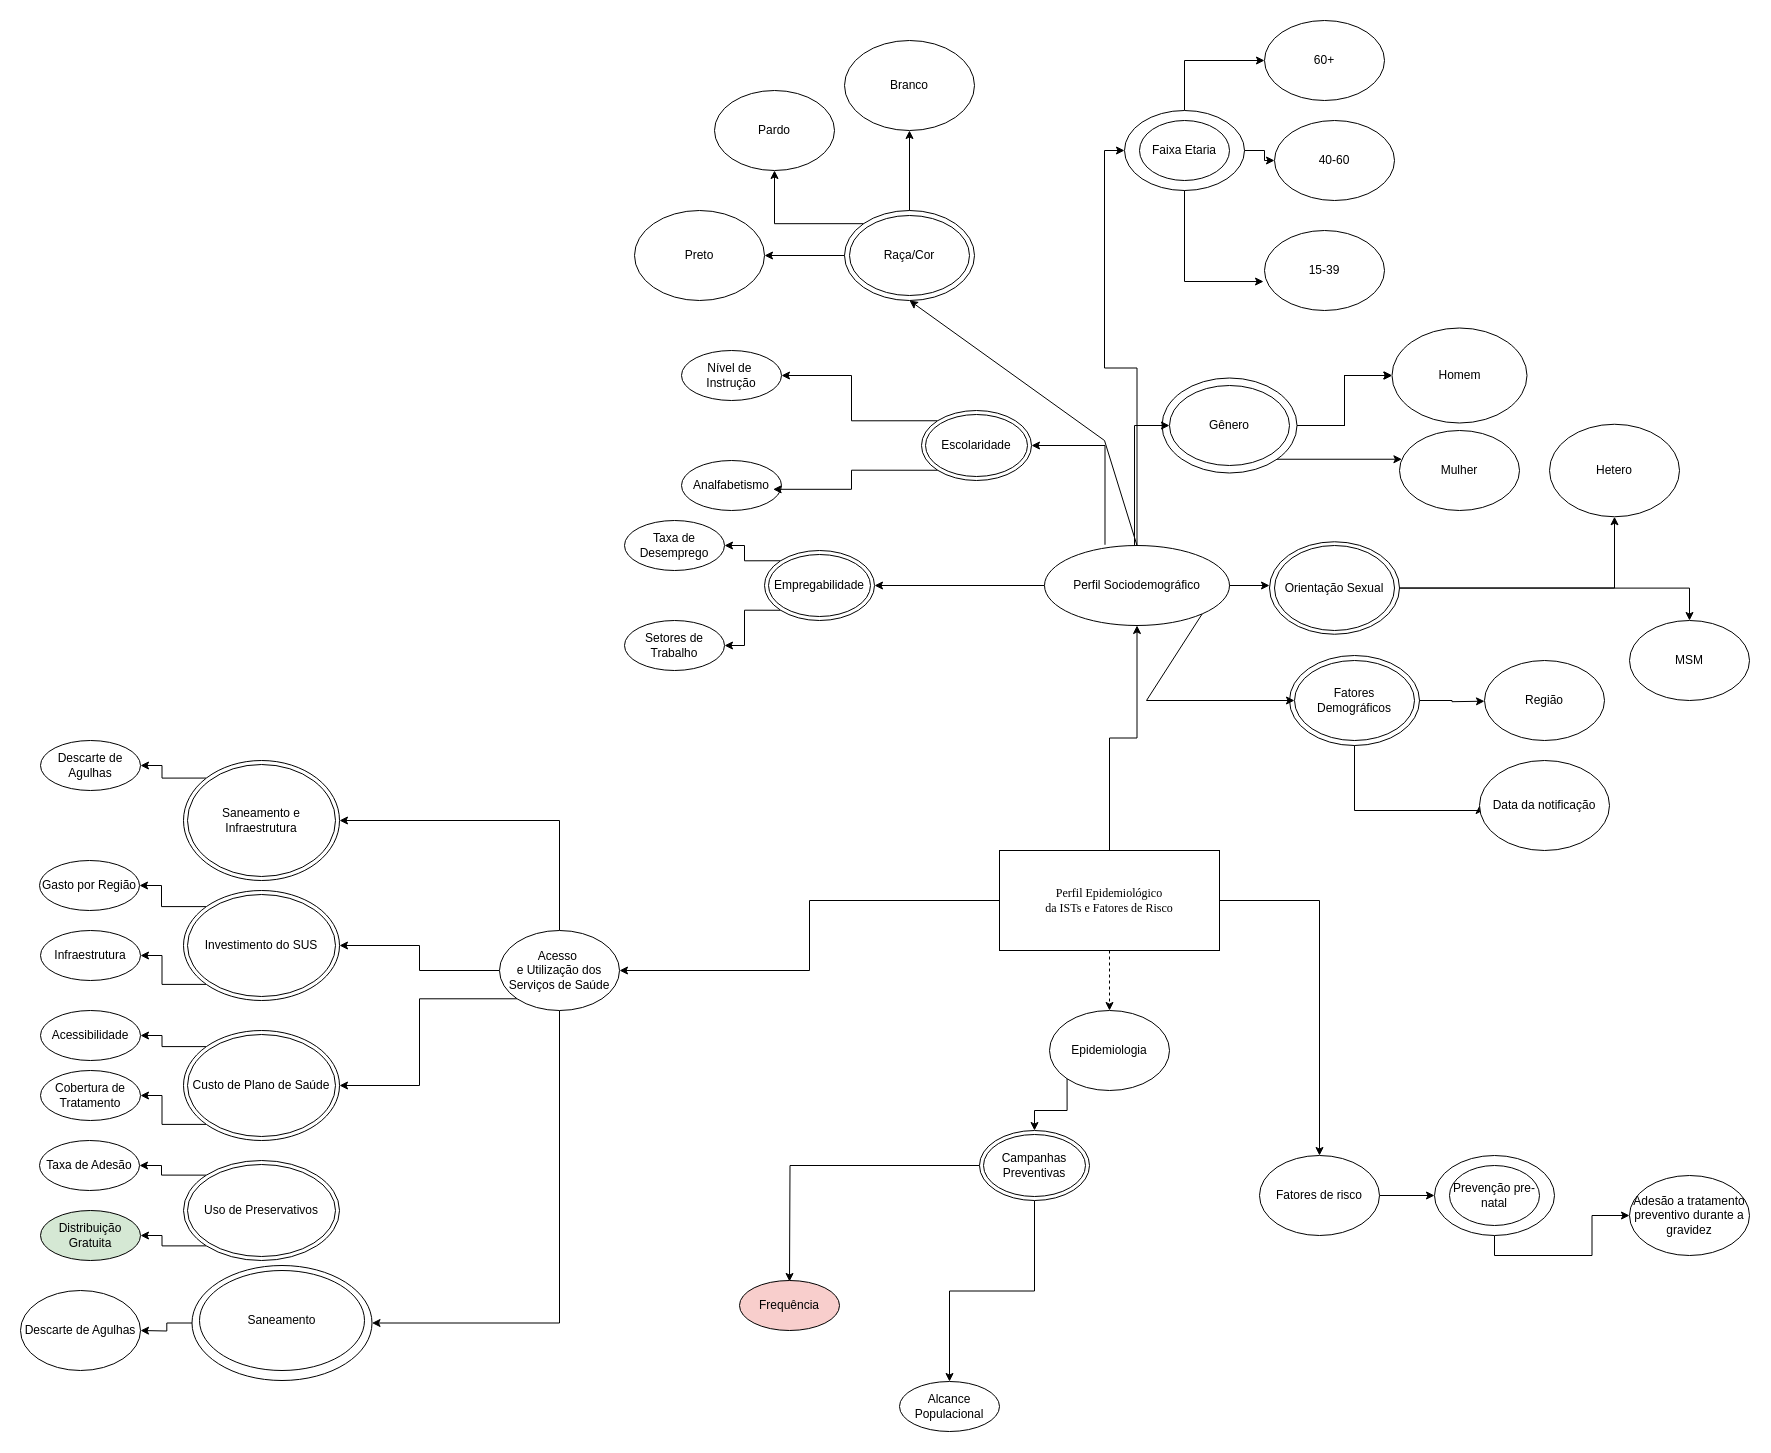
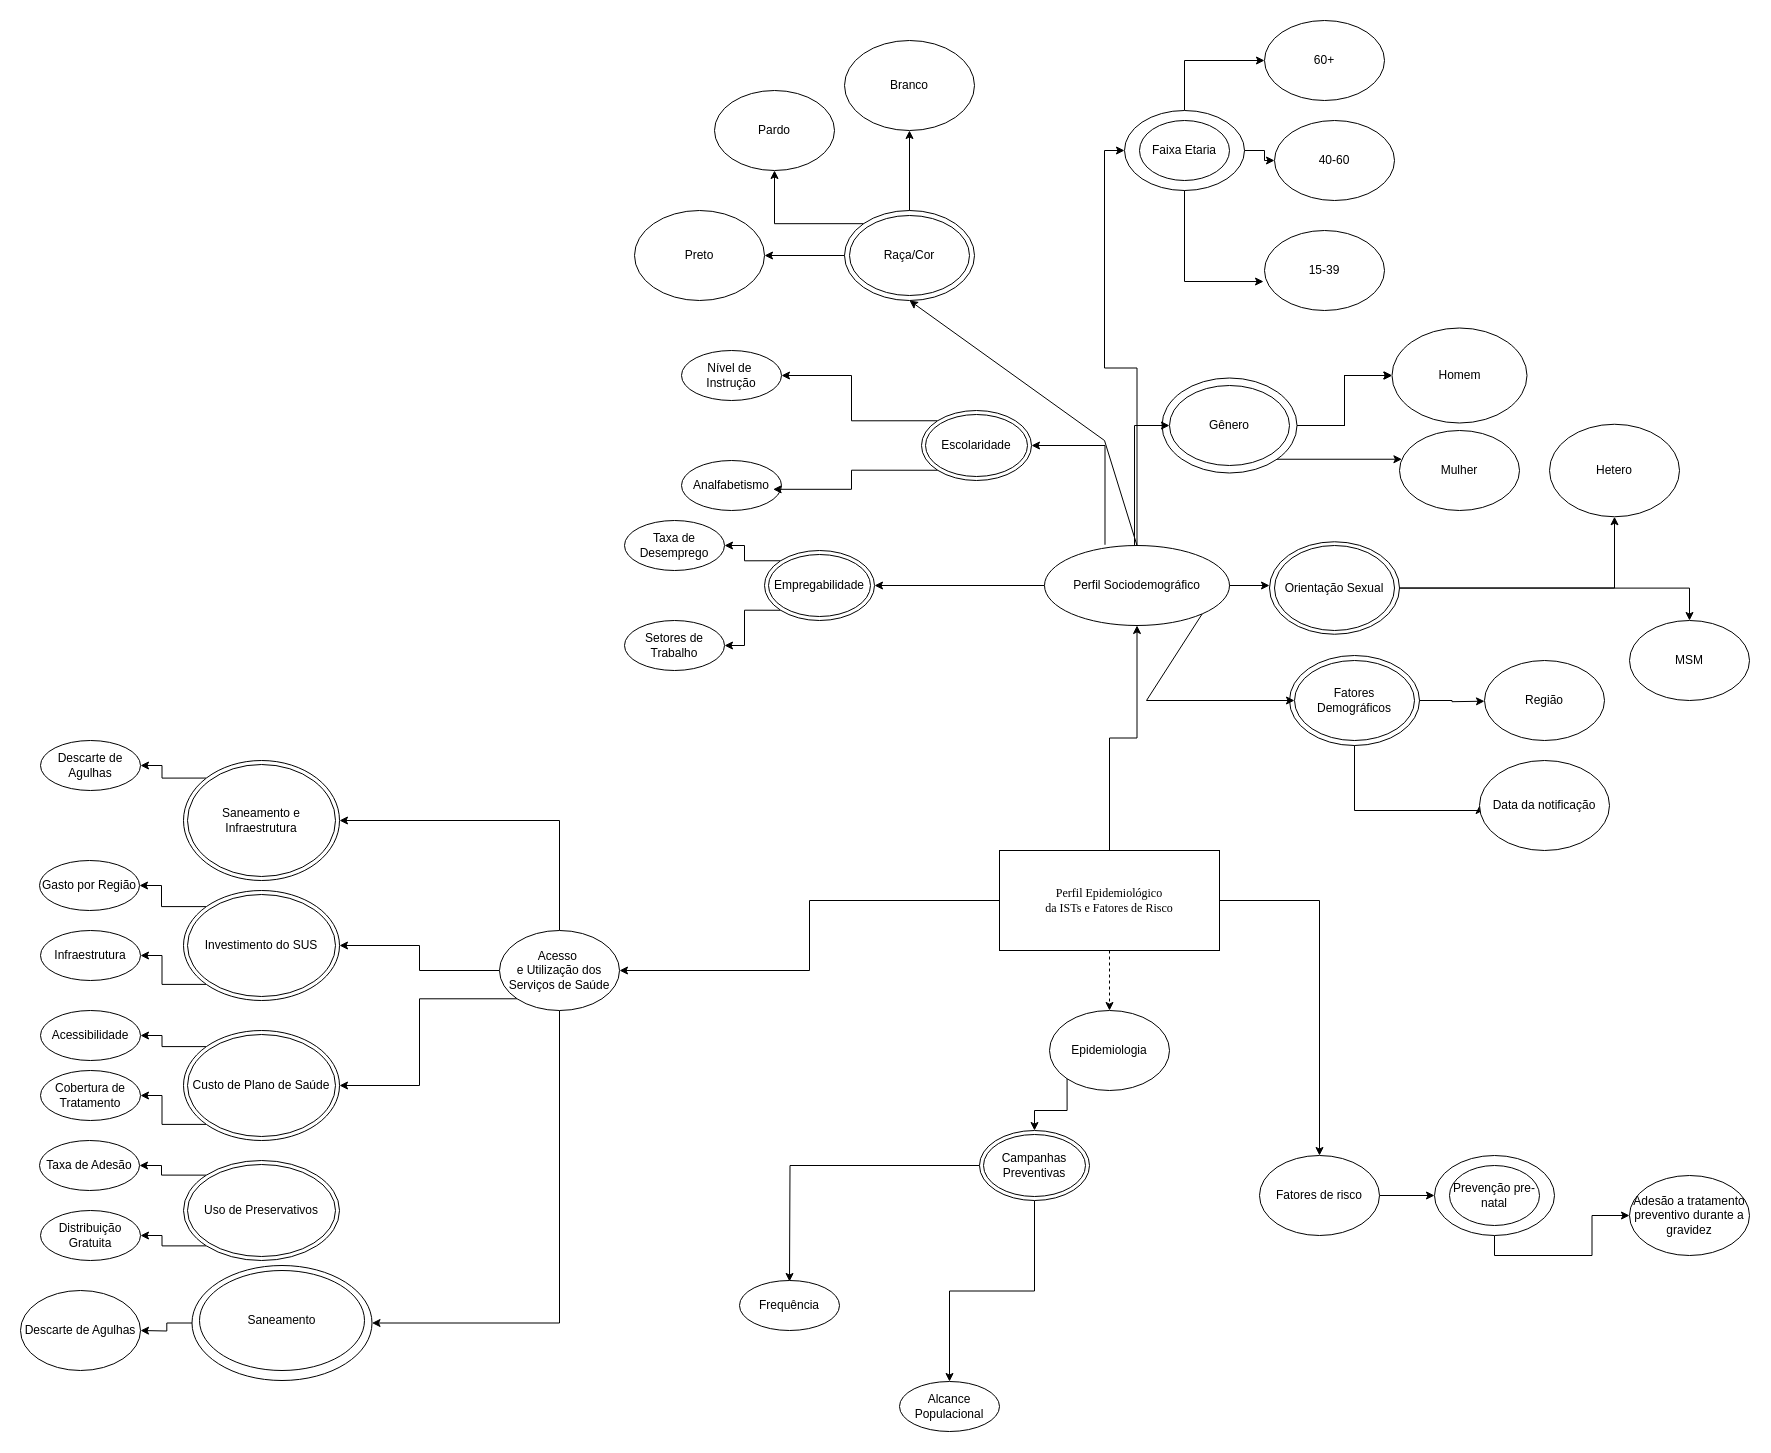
node "Distribuição Gratuita": fillcolor #d5e8d4 -> #ffffff
node "Frequência": fillcolor #f8cecc -> #ffffff
